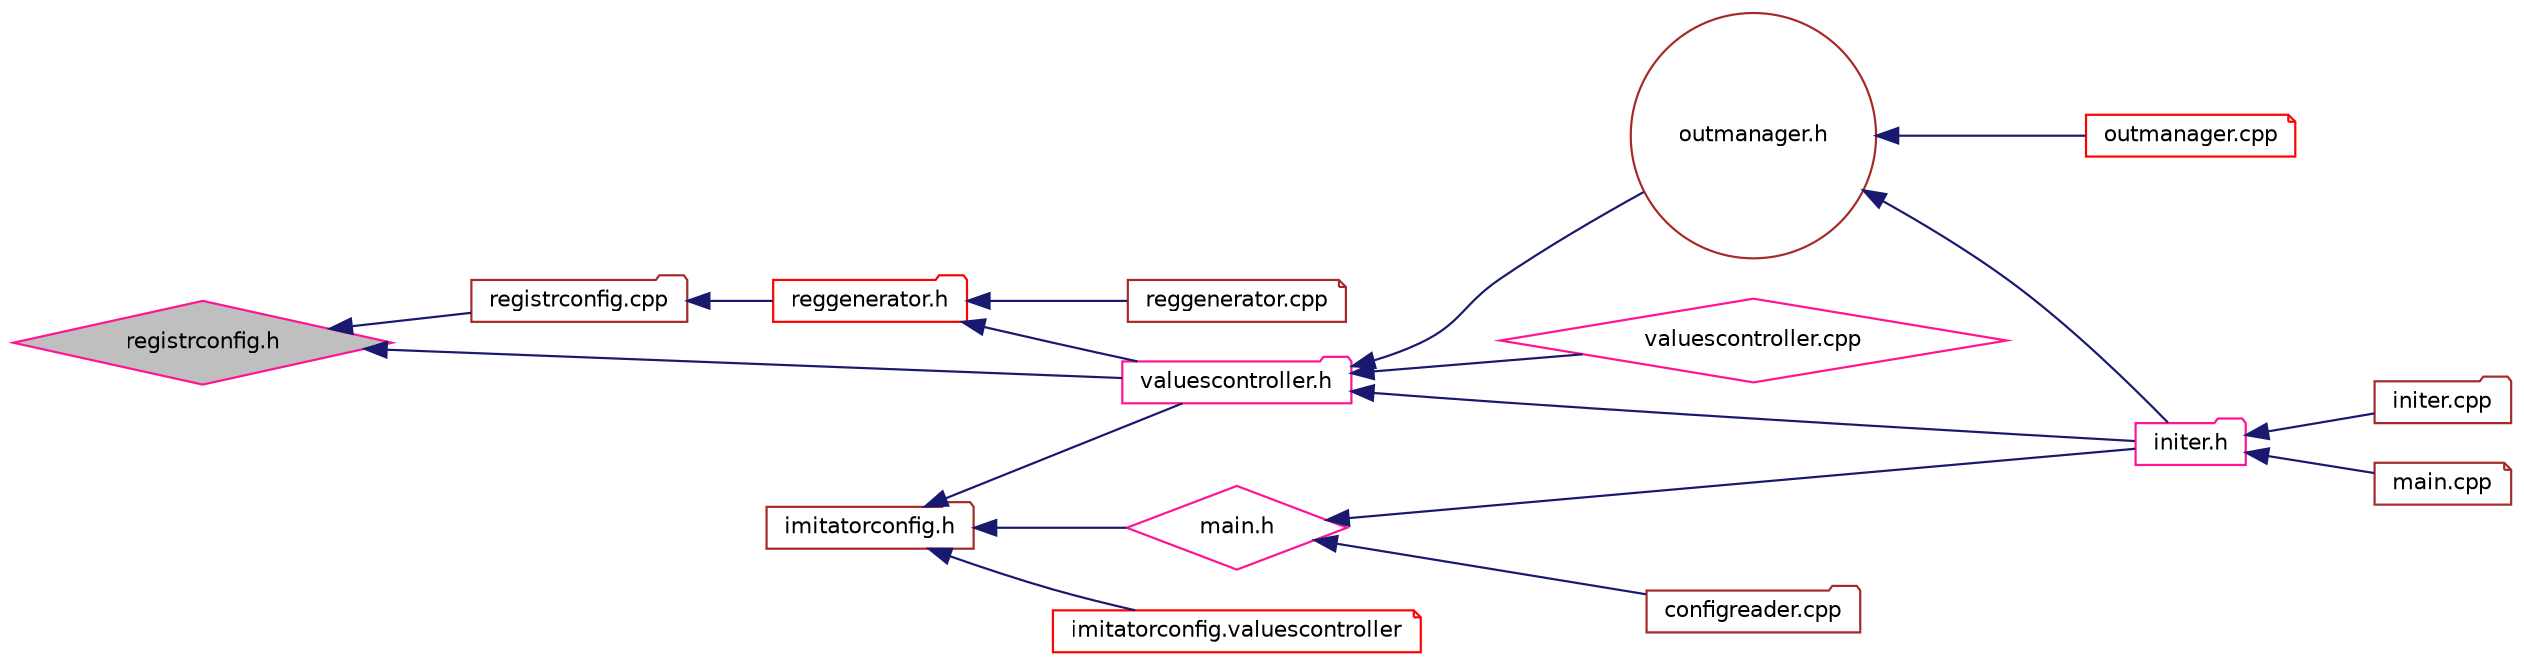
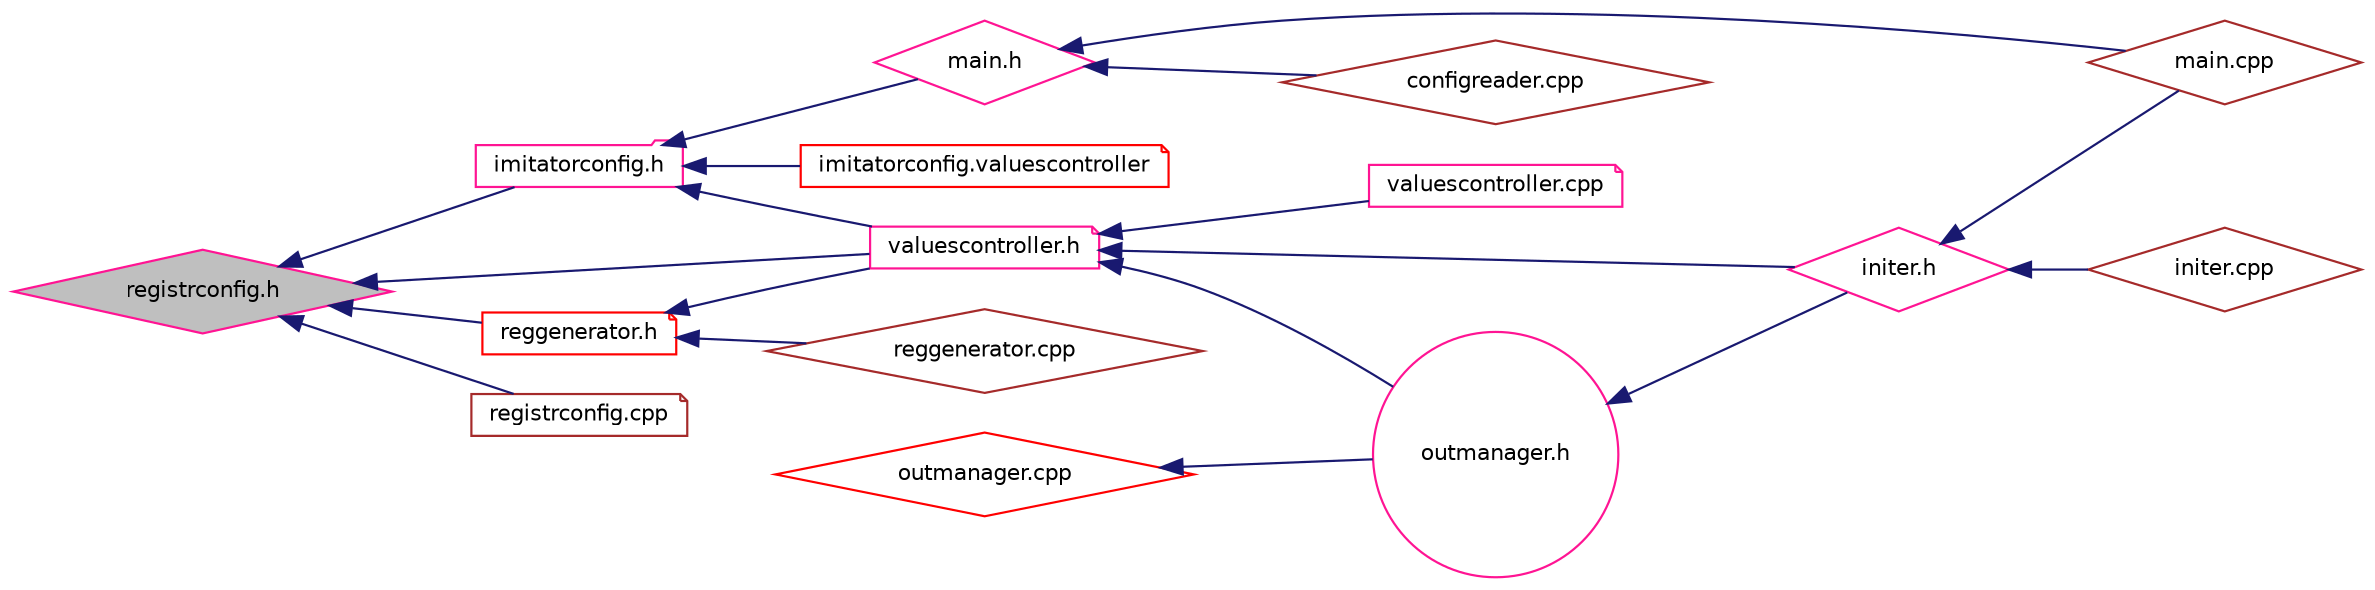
node "outmanager.h": color brown -> deeppink
edge "outmanager.cpp" -> "outmanager.h": reversed
node "outmanager.cpp": shape note -> diamond
edge "imitatorconfig.h" -> "registrconfig.h": added
node "registrconfig.cpp": shape folder -> note
edge "reggenerator.h" -> "registrconfig.cpp": now "reggenerator.h" -> "registrconfig.h"
node "reggenerator.h": shape folder -> note
node "reggenerator.cpp": shape note -> diamond
node "valuescontroller.cpp": shape diamond -> note
node "valuescontroller.h": shape folder -> note
node "initer.cpp": shape folder -> diamond
node "initer.h": shape folder -> diamond
edge "initer.h" -> "main.h": now "main.cpp" -> "main.h"
node "main.cpp": shape note -> diamond
node "imitatorconfig.h": color brown -> deeppink
node "configreader.cpp": shape folder -> diamond
